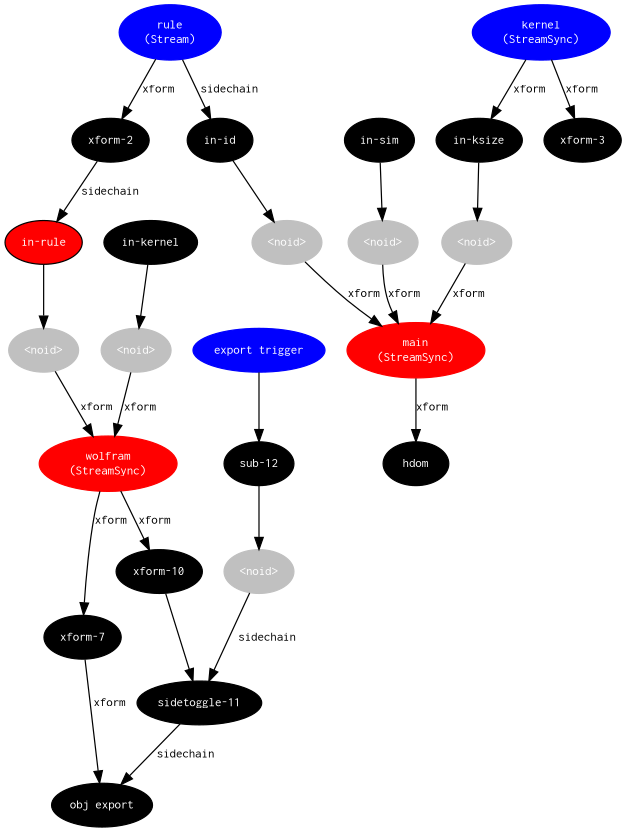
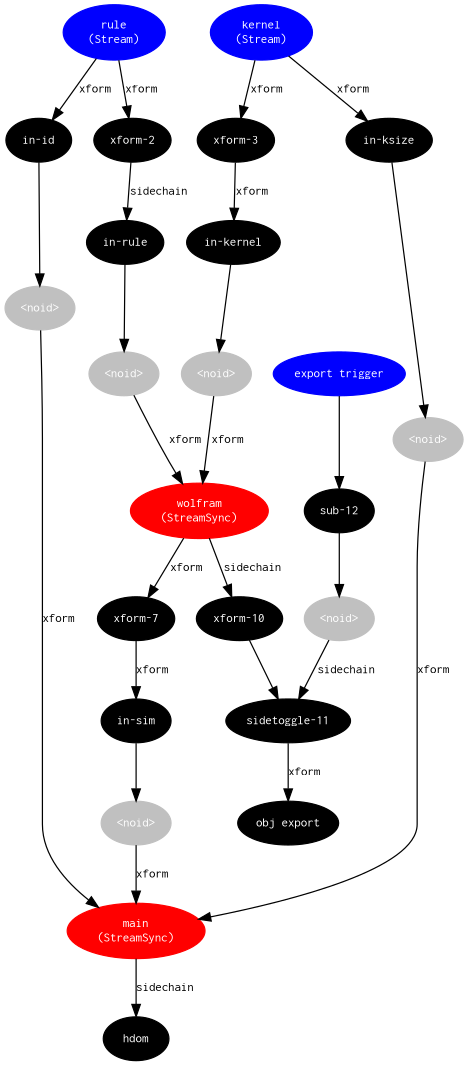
node "kernel (StreamSync)": label "kernel (StreamSync)" -> "kernel (Stream)"
edge "rule (Stream)" -> "in-id": label "sidechain" -> "xform"
edge "xform-3" -> "in-kernel": added, label "xform"
node "in-rule": fillcolor red -> black
edge "main (StreamSync)" -> "hdom": label "xform" -> "sidechain"
edge "wolfram (StreamSync)" -> "xform-10": label "xform" -> "sidechain"
edge "xform-7" -> "obj export": now "xform-7" -> "in-sim"
edge "sidetoggle-11" -> "obj export": label "sidechain" -> "xform"
